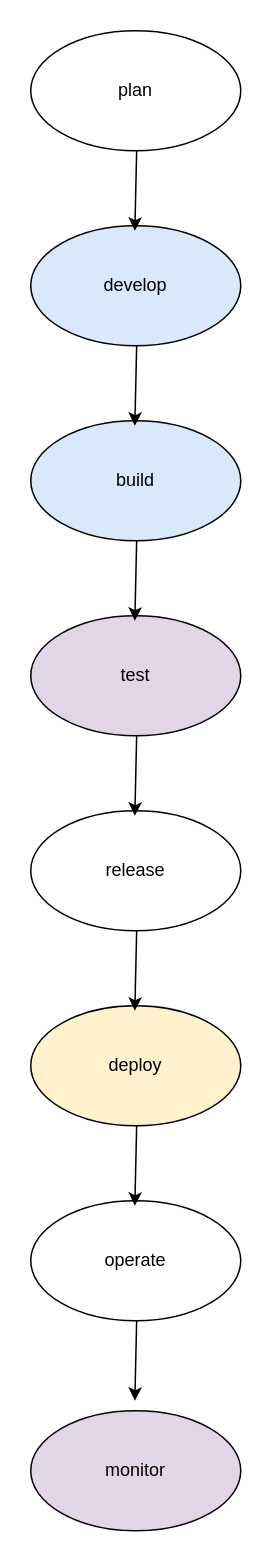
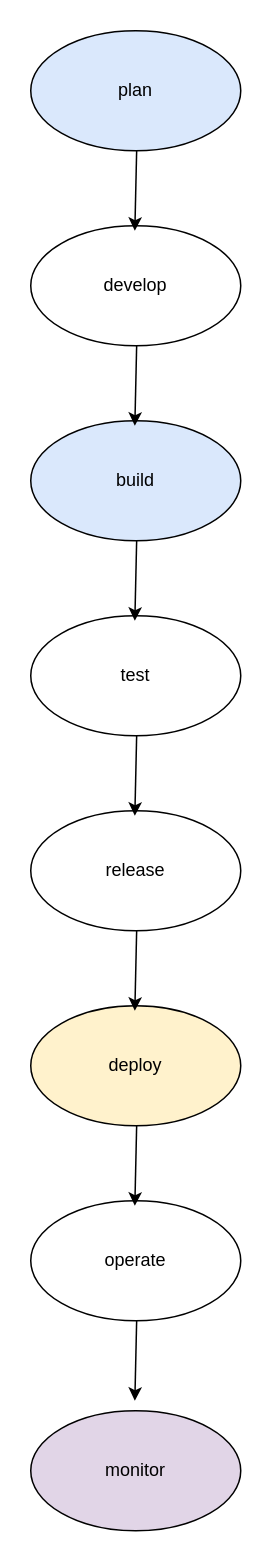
node "plan": fillcolor #ffffff -> #dae8fc
node "develop": fillcolor #dae8fc -> #ffffff
node "test": fillcolor #e1d5e7 -> #ffffff
